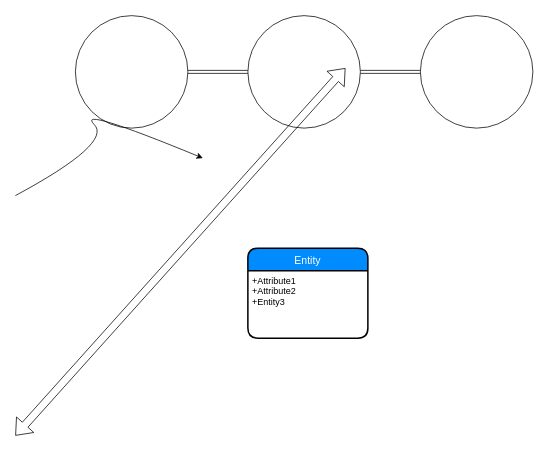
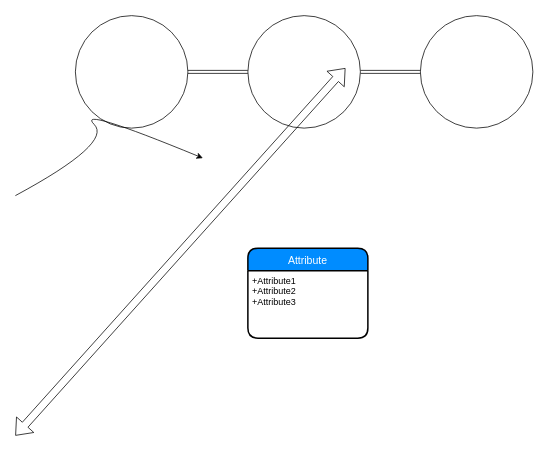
node "Entity": label "Entity" -> "Attribute"
node "+Attribute1 +Attribute2 +Entity3": label "+Attribute1 +Attribute2 +Entity3" -> "+Attribute1 +Attribute2 +Attribute3"
